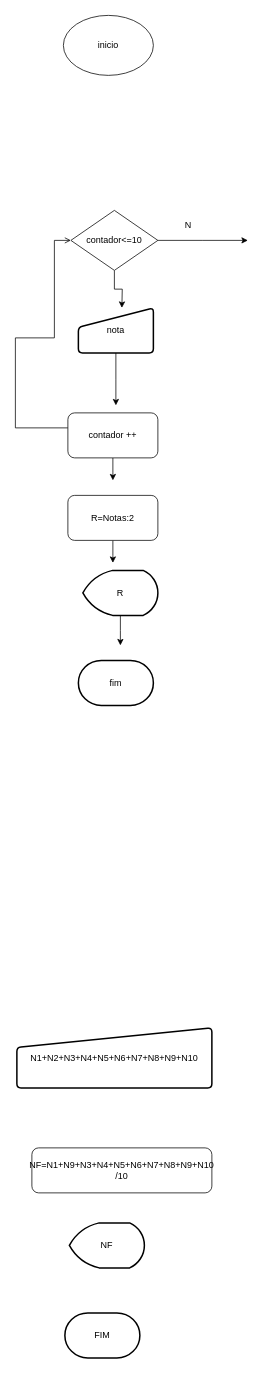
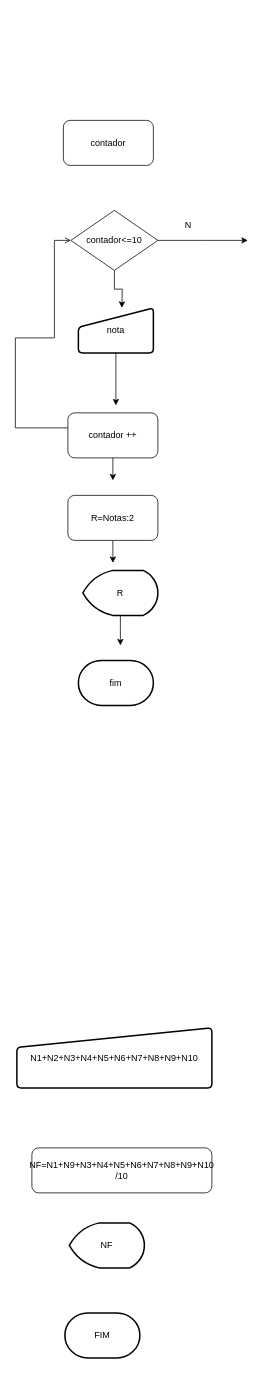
node "inicio": removed
node "contador": added
